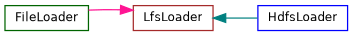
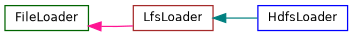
edge "FileLoader" -> "LfsLoader": reversed
